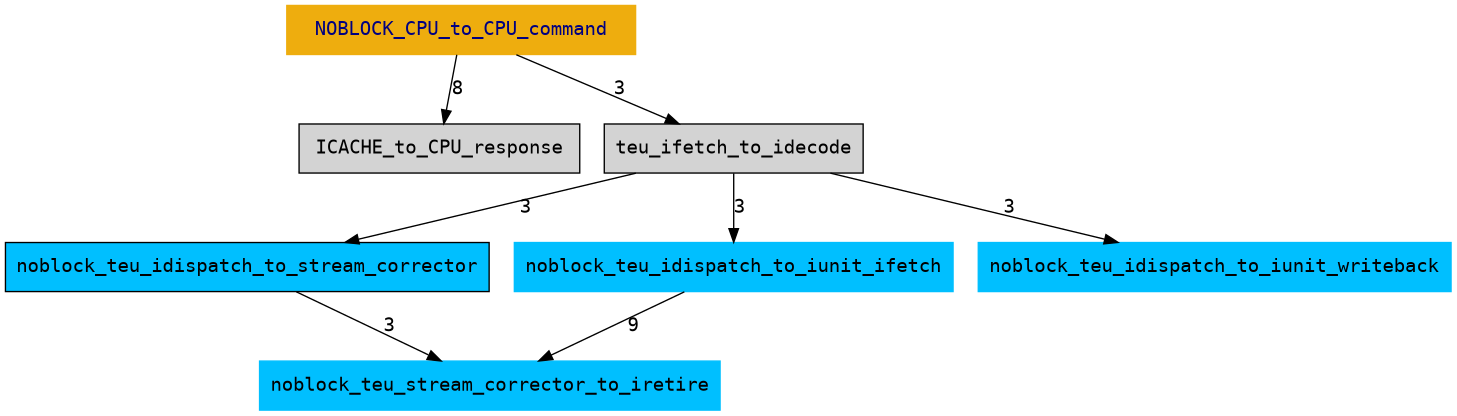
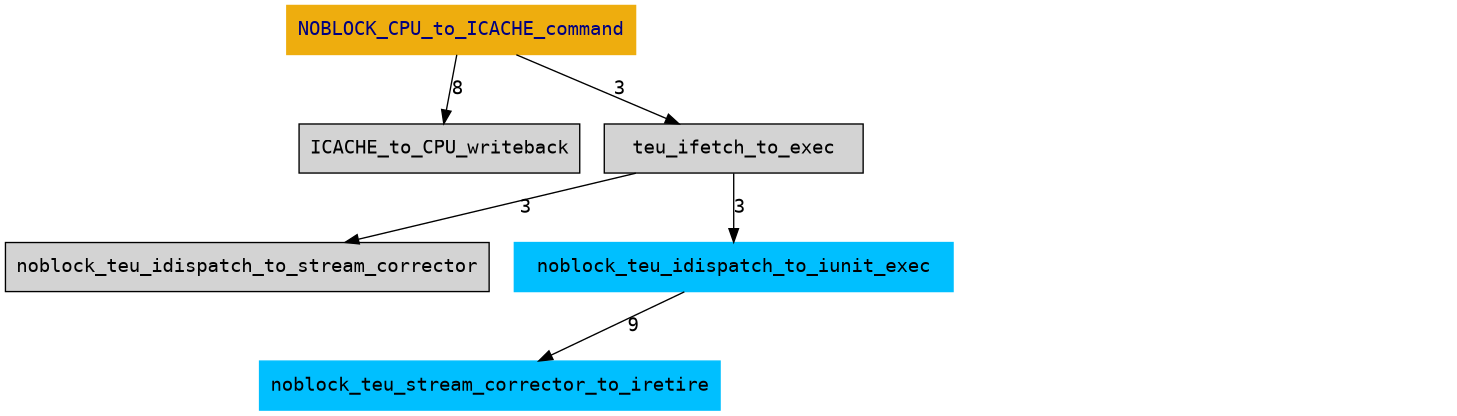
node "NOBLOCK_CPU_to_CPU_command": label "NOBLOCK_CPU_to_CPU_command" -> "NOBLOCK_CPU_to_ICACHE_command"
node "ICACHE_to_CPU_response": label "ICACHE_to_CPU_response" -> "ICACHE_to_CPU_writeback"
node "teu_ifetch_to_idecode": label "teu_ifetch_to_idecode" -> "teu_ifetch_to_exec"
node "noblock_teu_idispatch_to_stream_corrector": fillcolor deepskyblue -> lightgrey
node "noblock_teu_idispatch_to_iunit_ifetch": label "noblock_teu_idispatch_to_iunit_ifetch" -> "noblock_teu_idispatch_to_iunit_exec"
node "noblock_teu_idispatch_to_iunit_writeback": removed
edge "noblock_teu_idispatch_to_stream_corrector" -> "noblock_teu_stream_corrector_to_iretire": removed, label "3"
